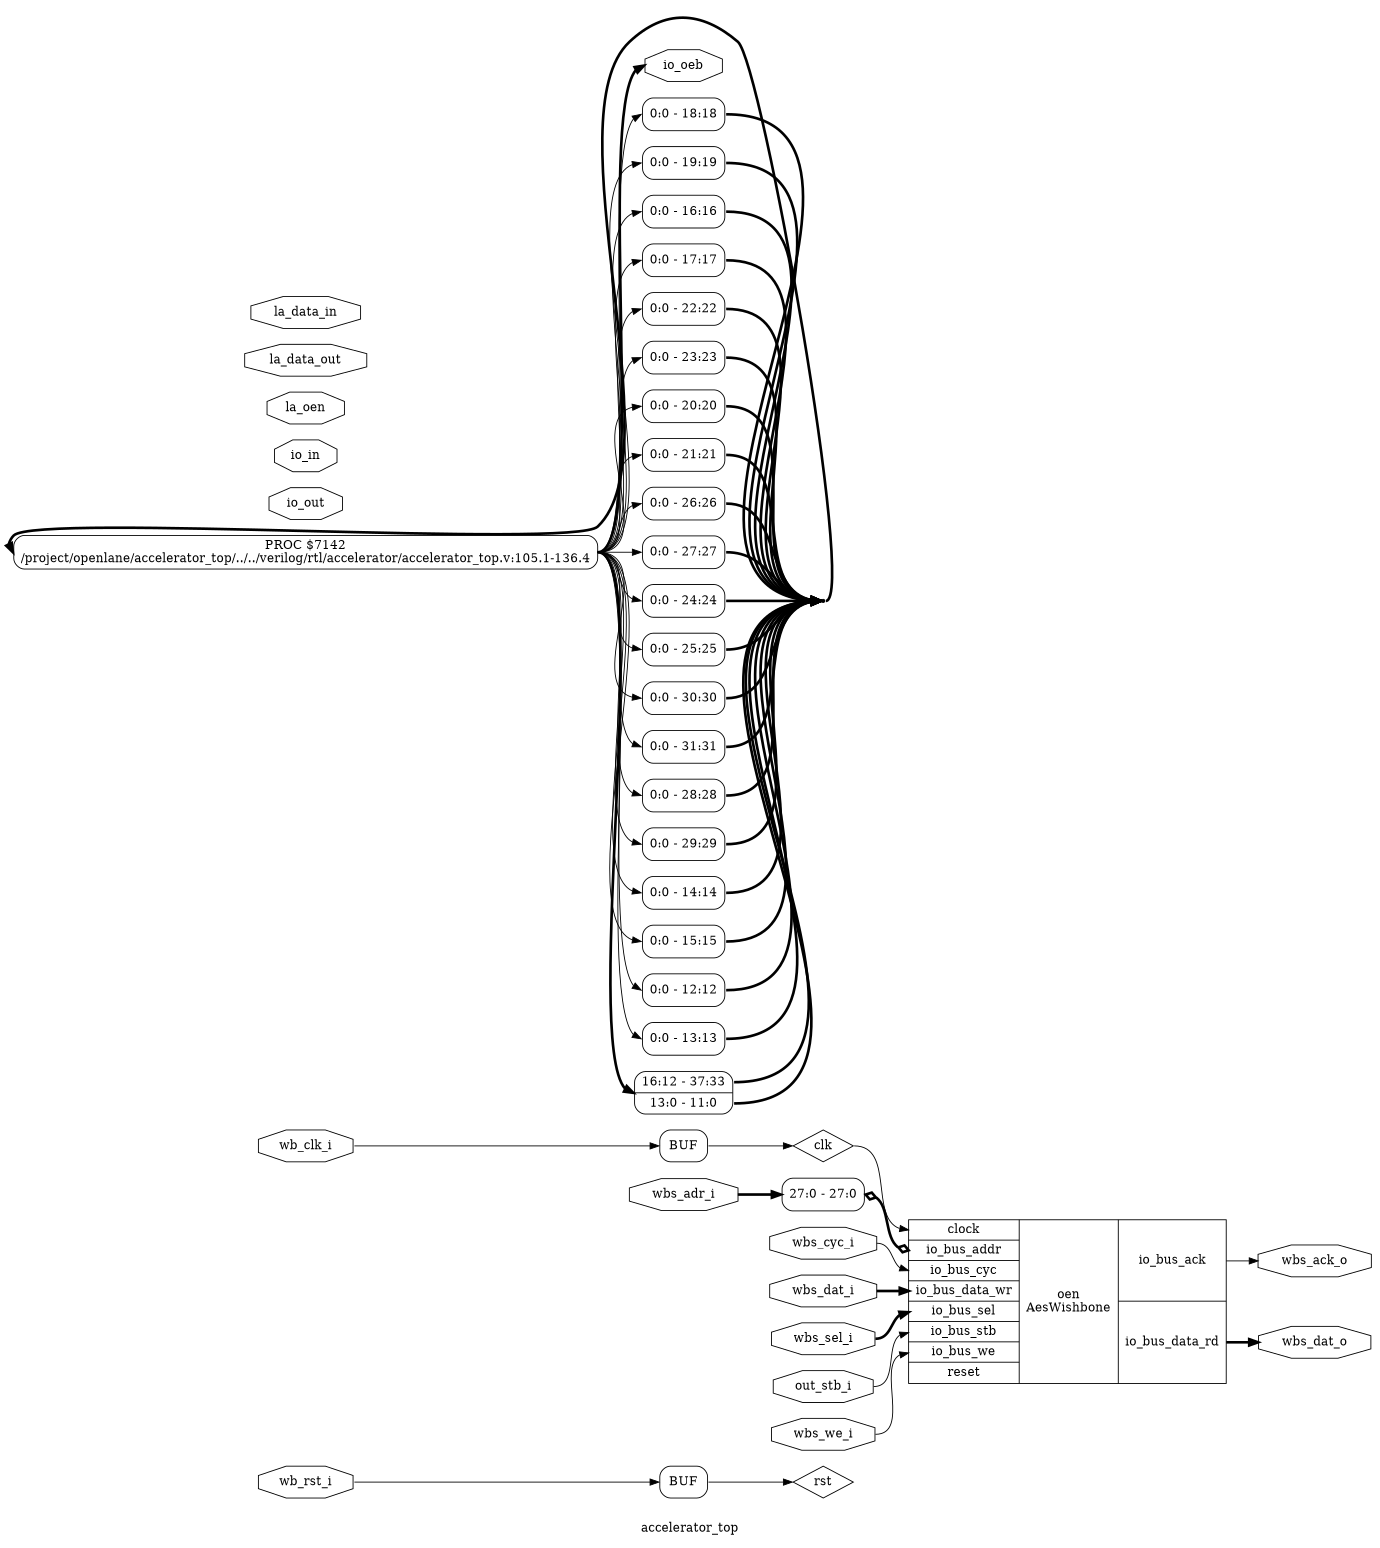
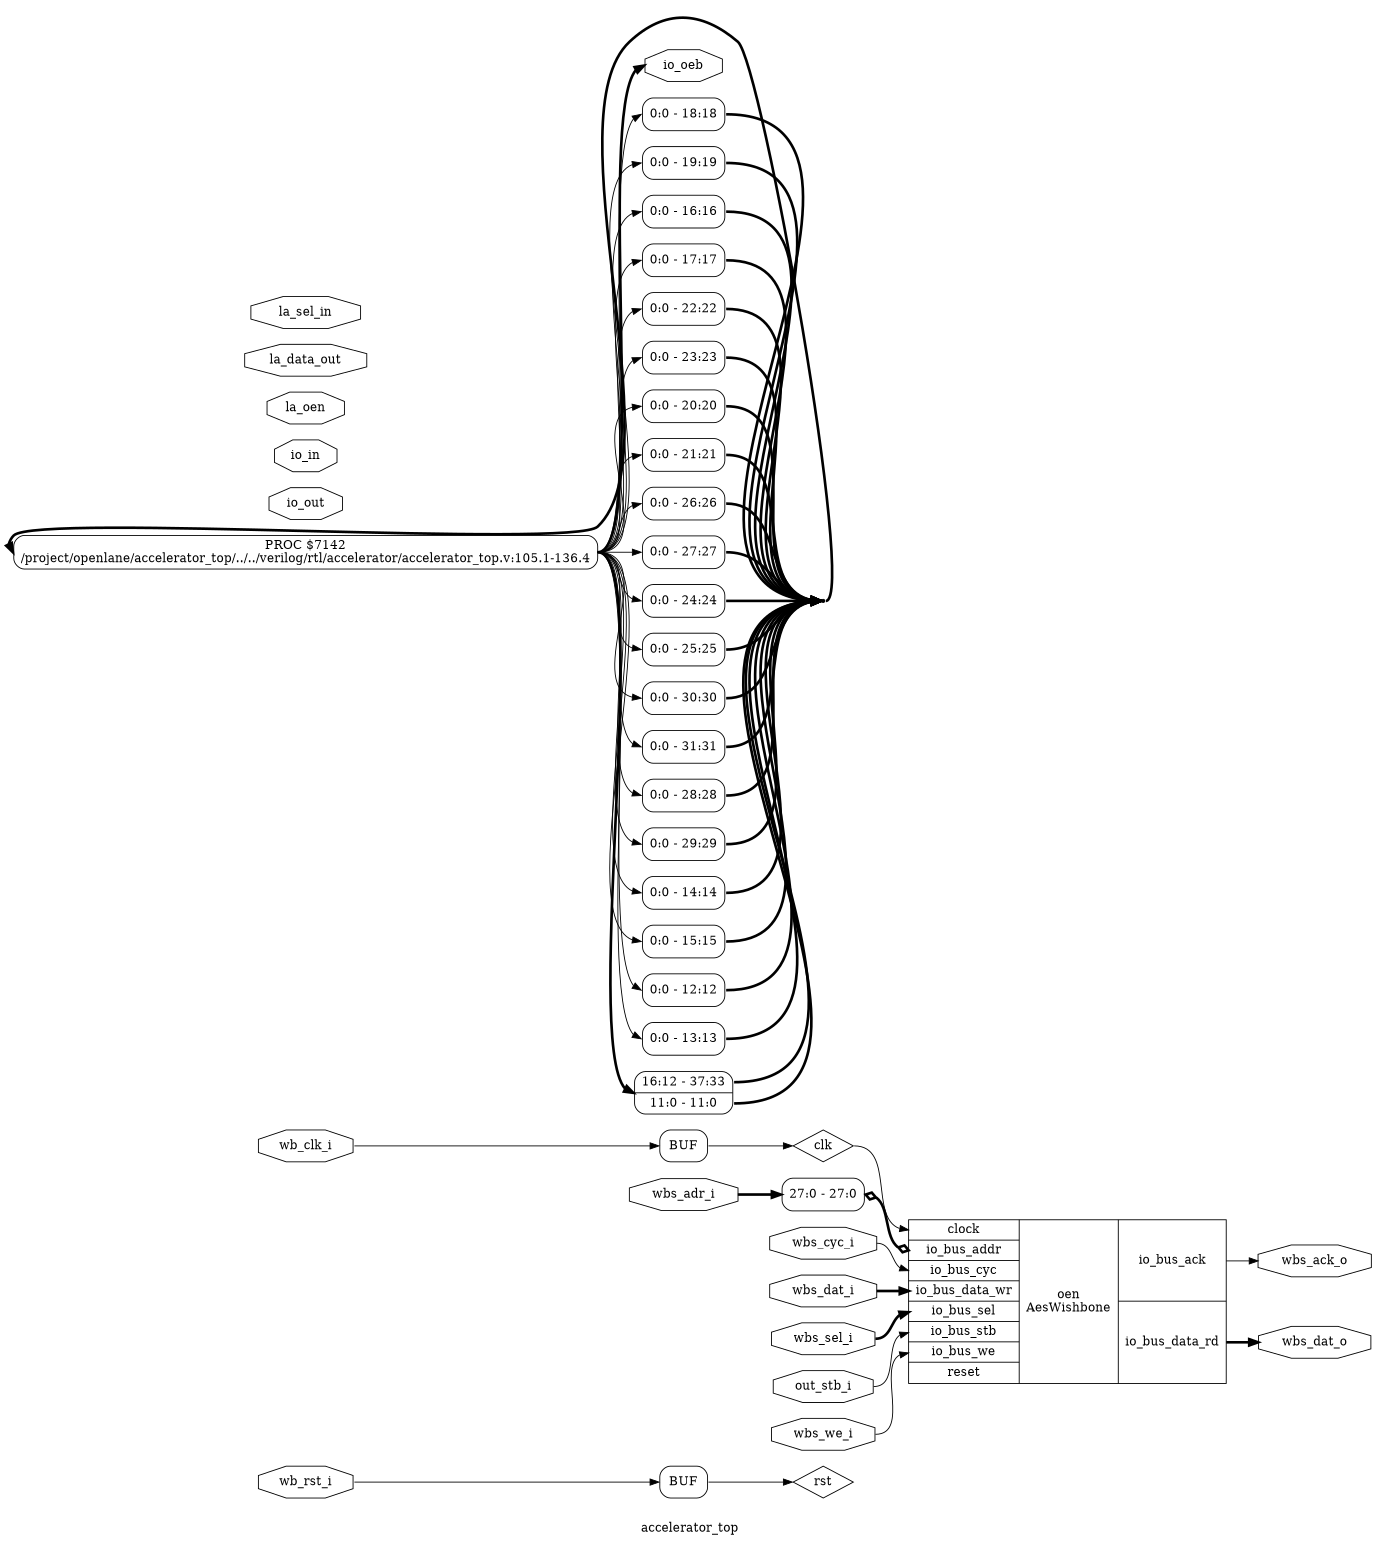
node "la_data_in": label "la_data_in" -> "la_sel_in"
node "16:12 - 37:33": text "13:0 - 11:0" -> "11:0 - 11:0"
